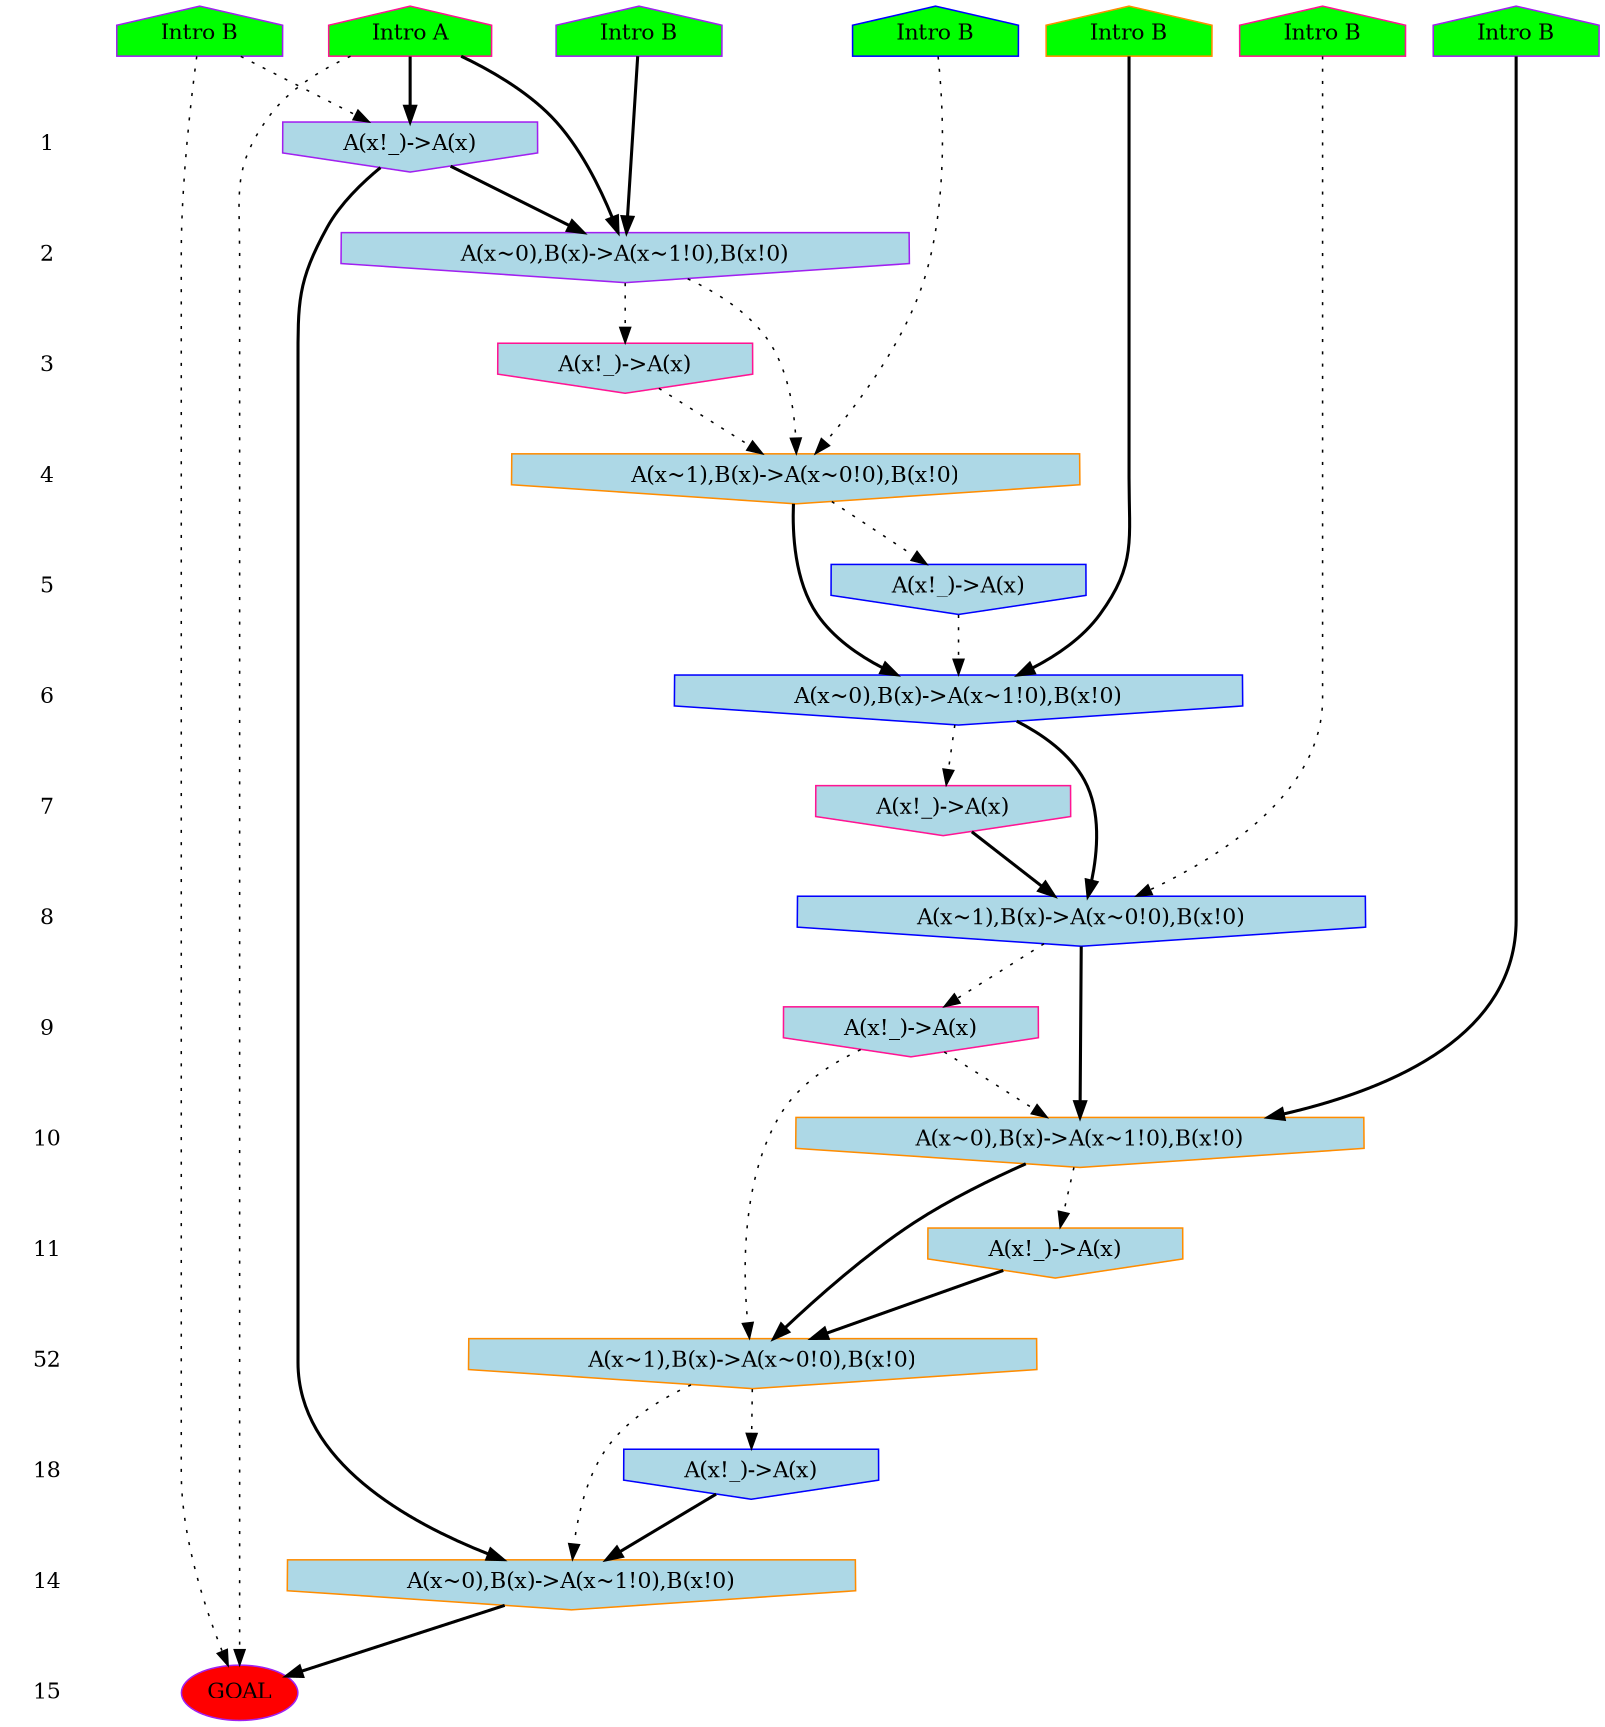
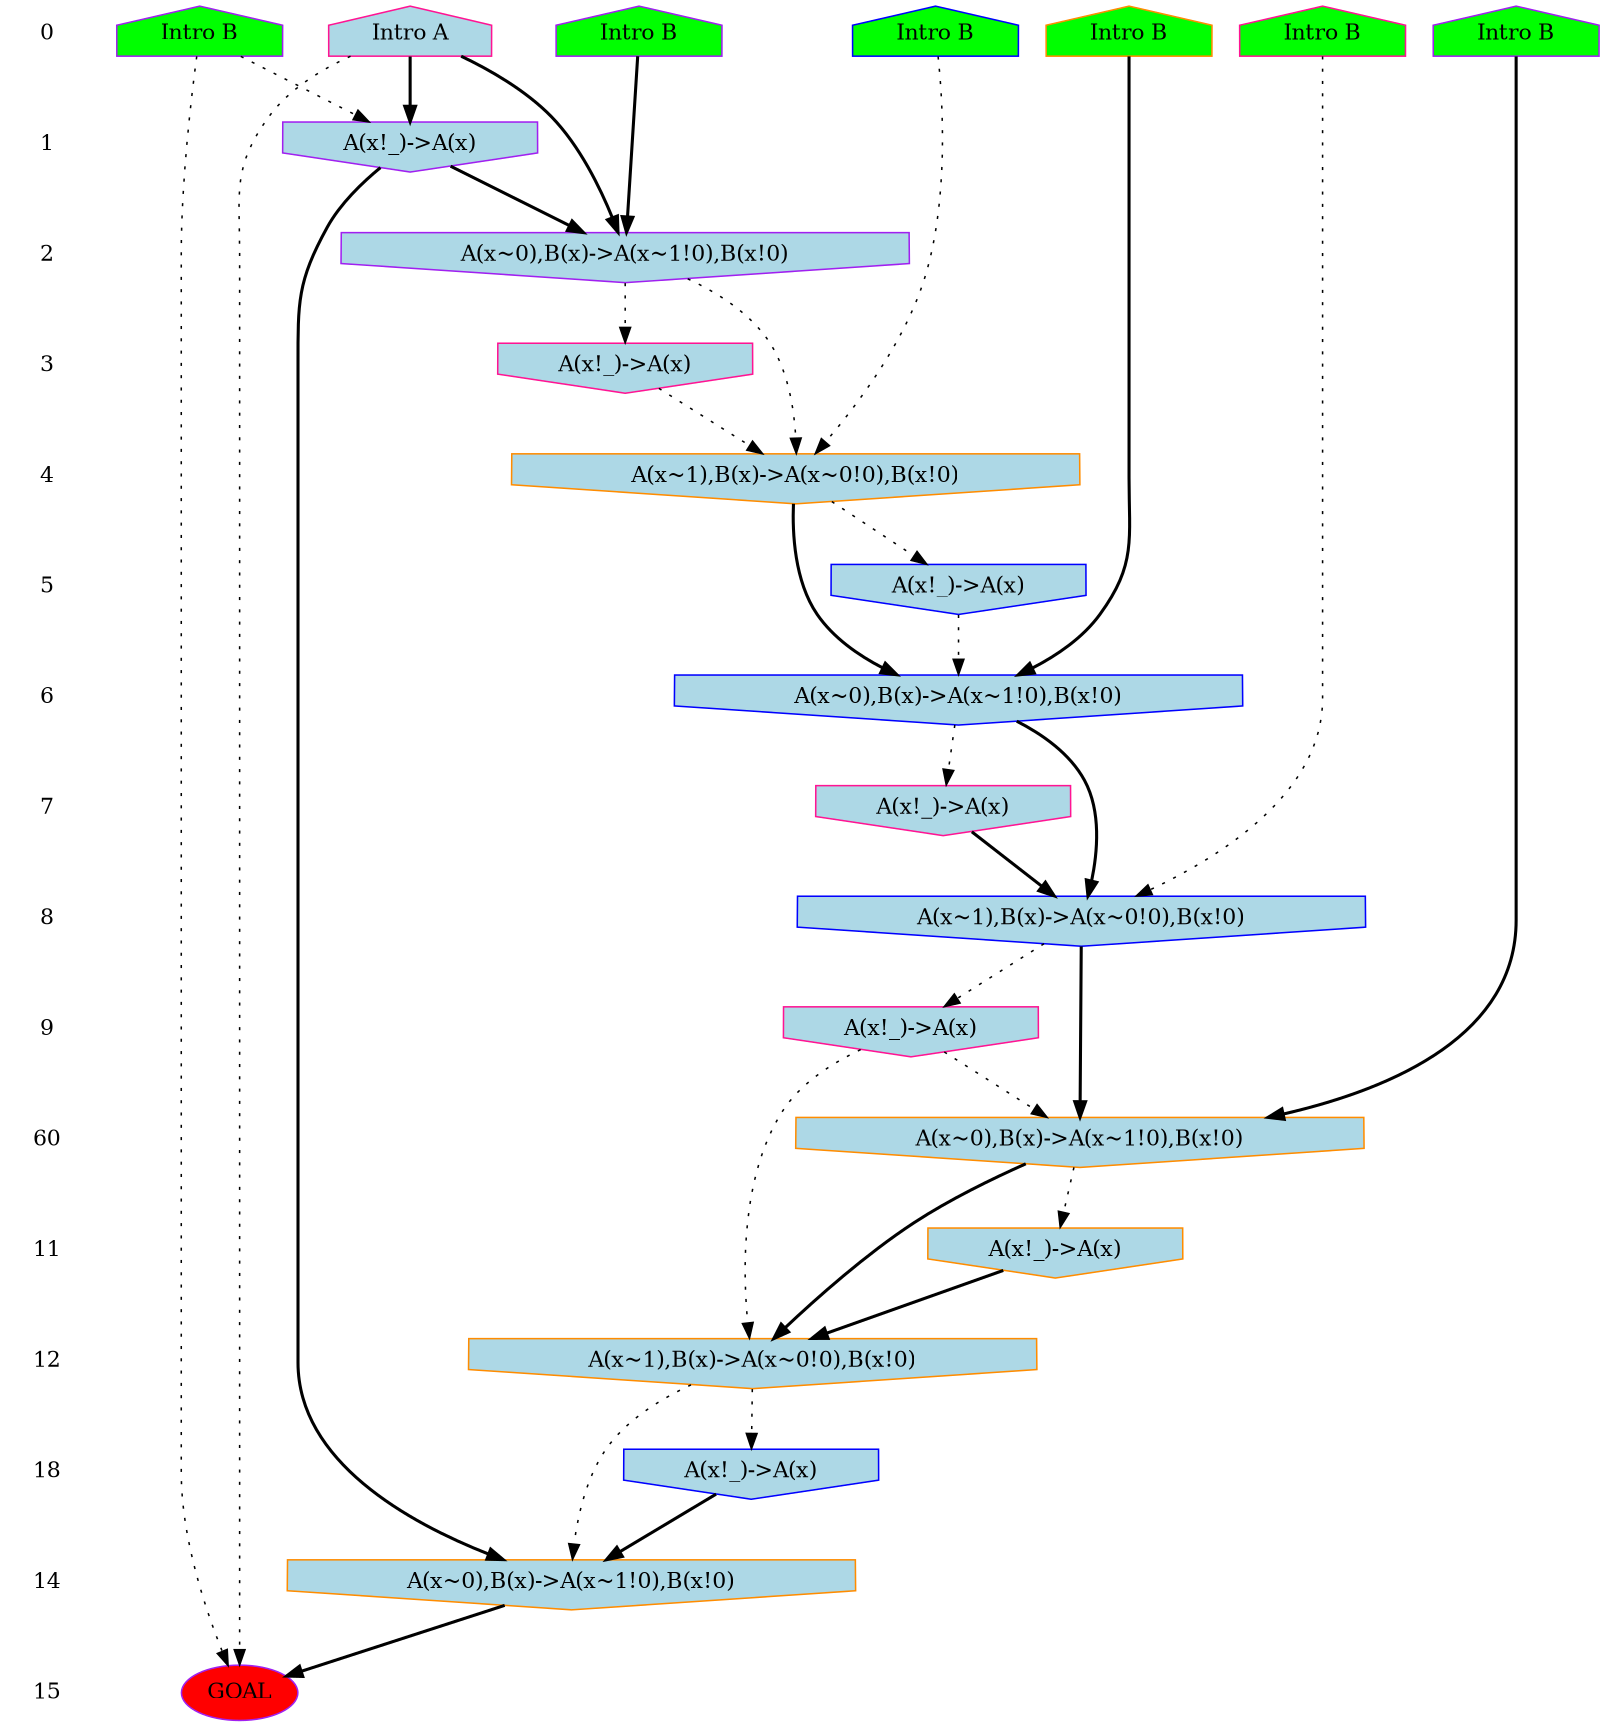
node "0": added
node "Intro A": fillcolor green -> lightblue
node "10": label "10" -> "60"
node "52": label "52" -> "12"
